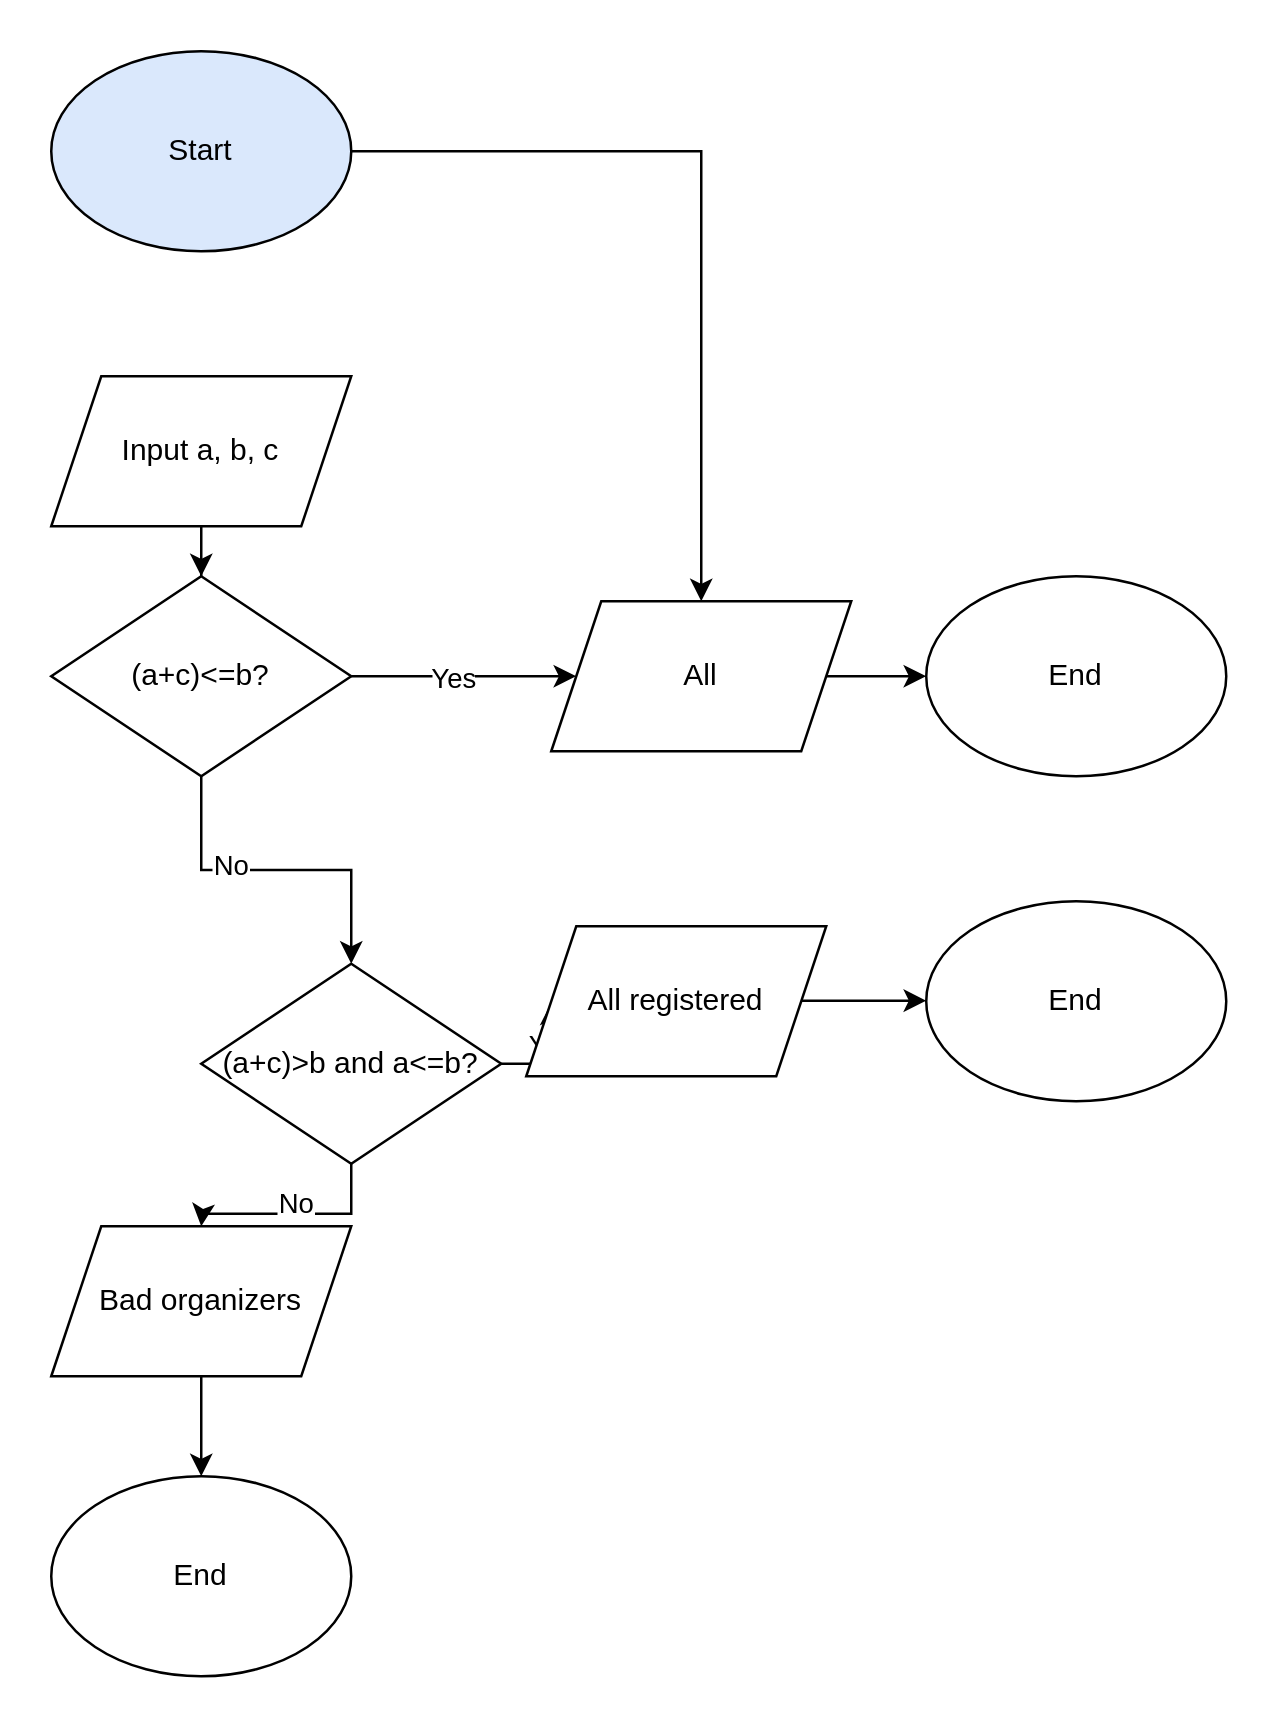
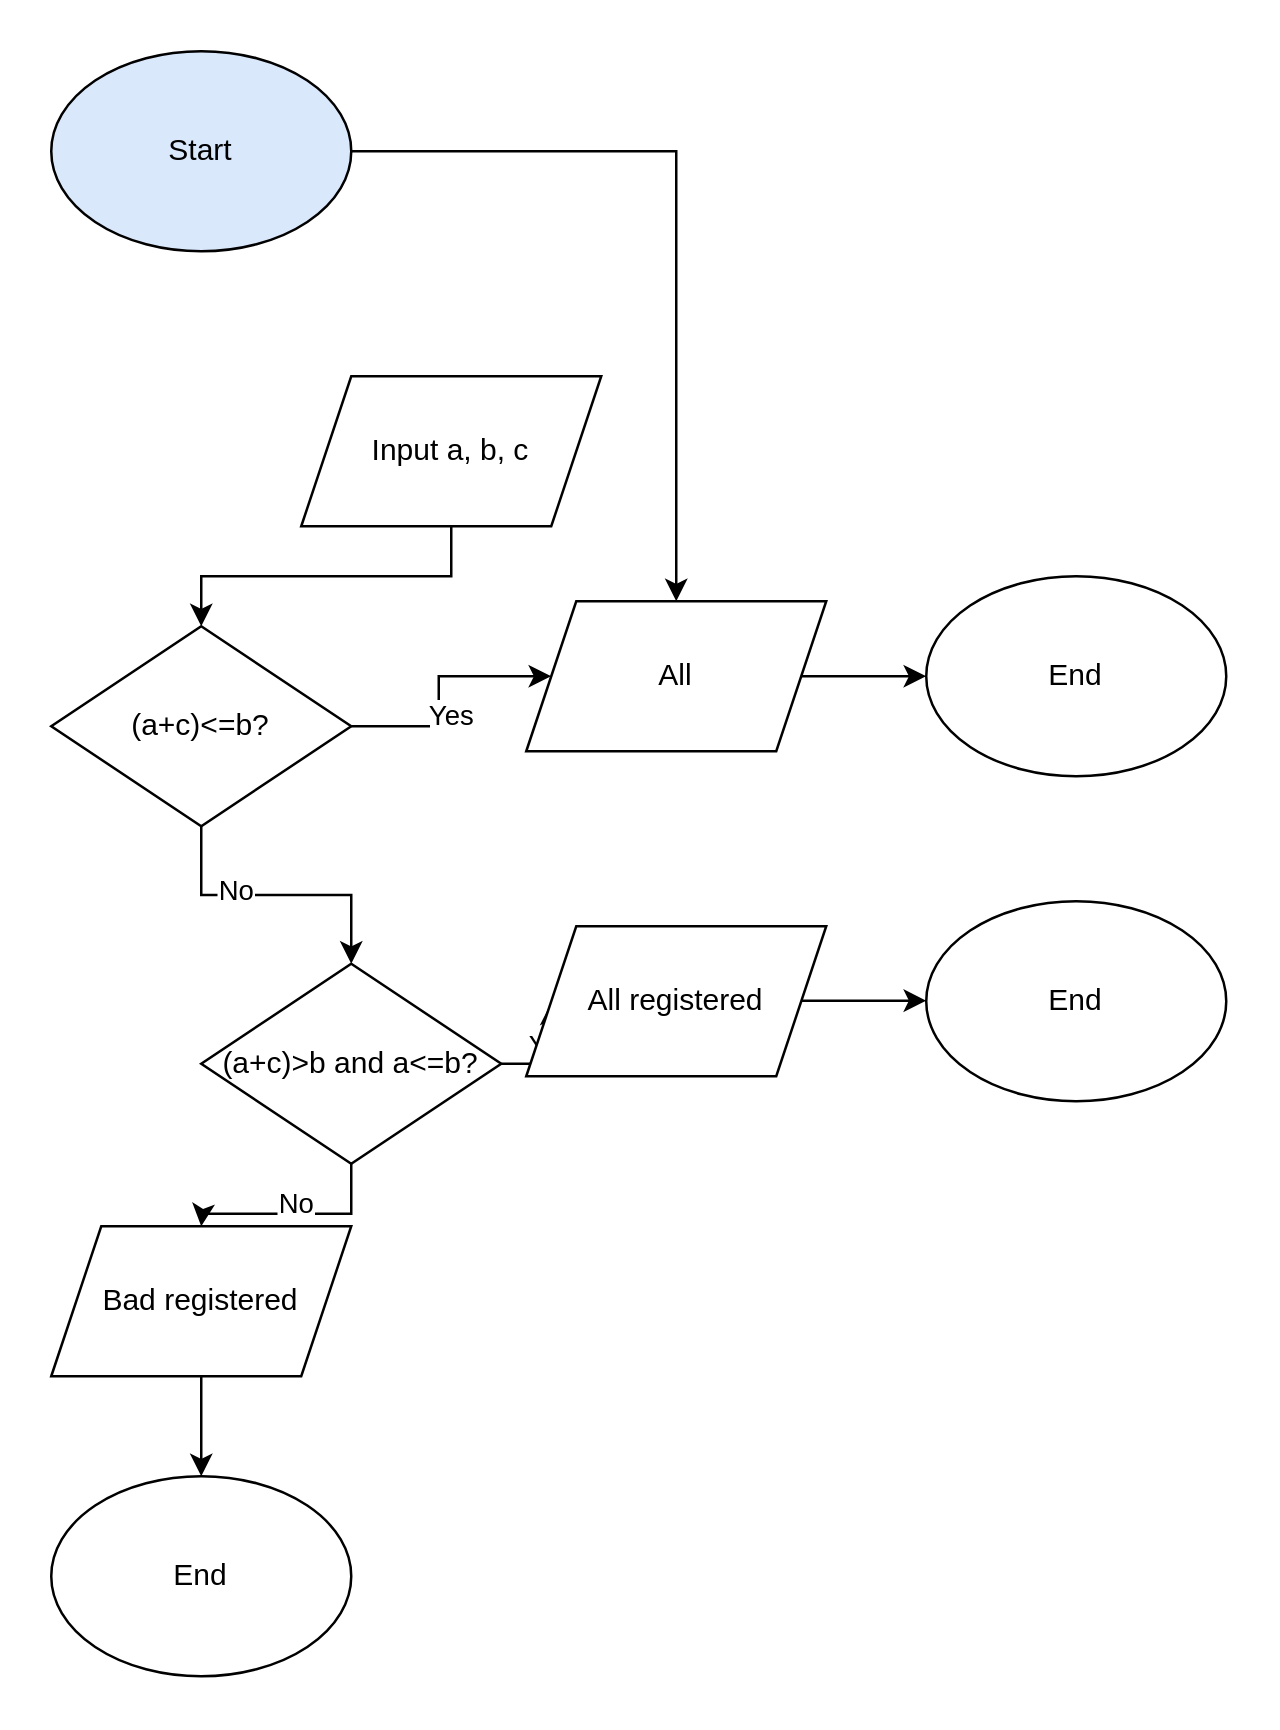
node "Input a, b, c": moved (201, 451) -> (451, 451)
node "(a+c)<=b?": moved (201, 676) -> (201, 726)
node "All": moved (701, 676) -> (676, 676)
node "Bad organizers": label "Bad organizers" -> "Bad registered"
